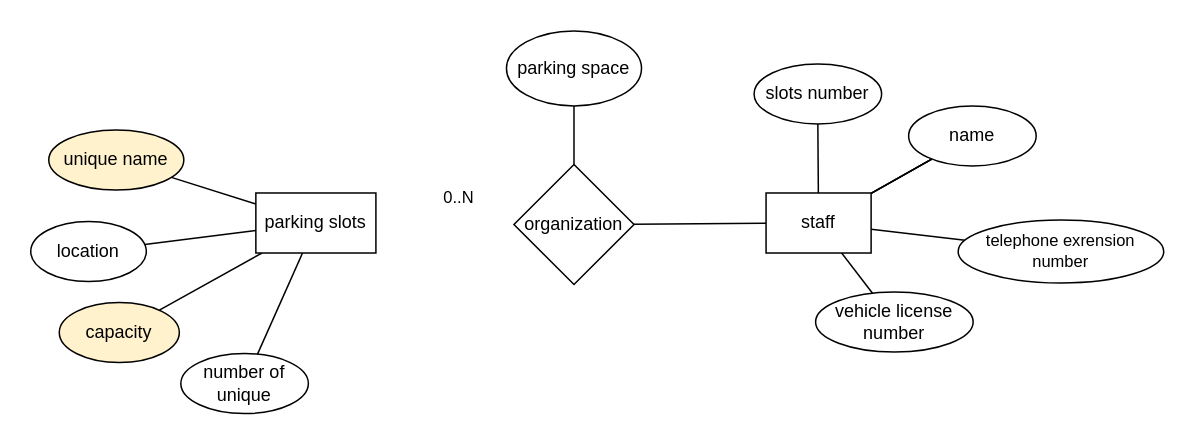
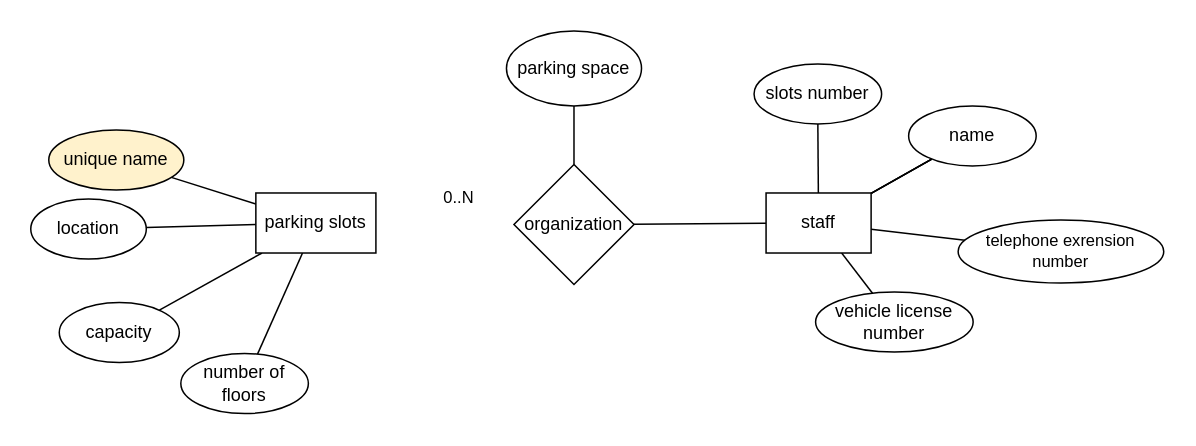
node "location": moved (89, 251) -> (89, 229)
node "capacity": fillcolor #fff2cc -> #ffffff
node "number of unique": label "number of unique" -> "number of floors"
